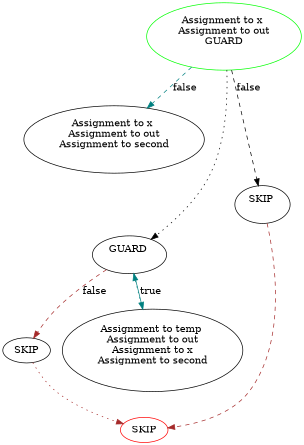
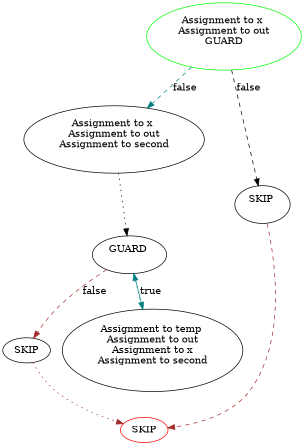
edge "Assignment to x Assignment to out GUARD" -> "GUARD": now "Assignment to x Assignment to out Assignment to second" -> "GUARD"
